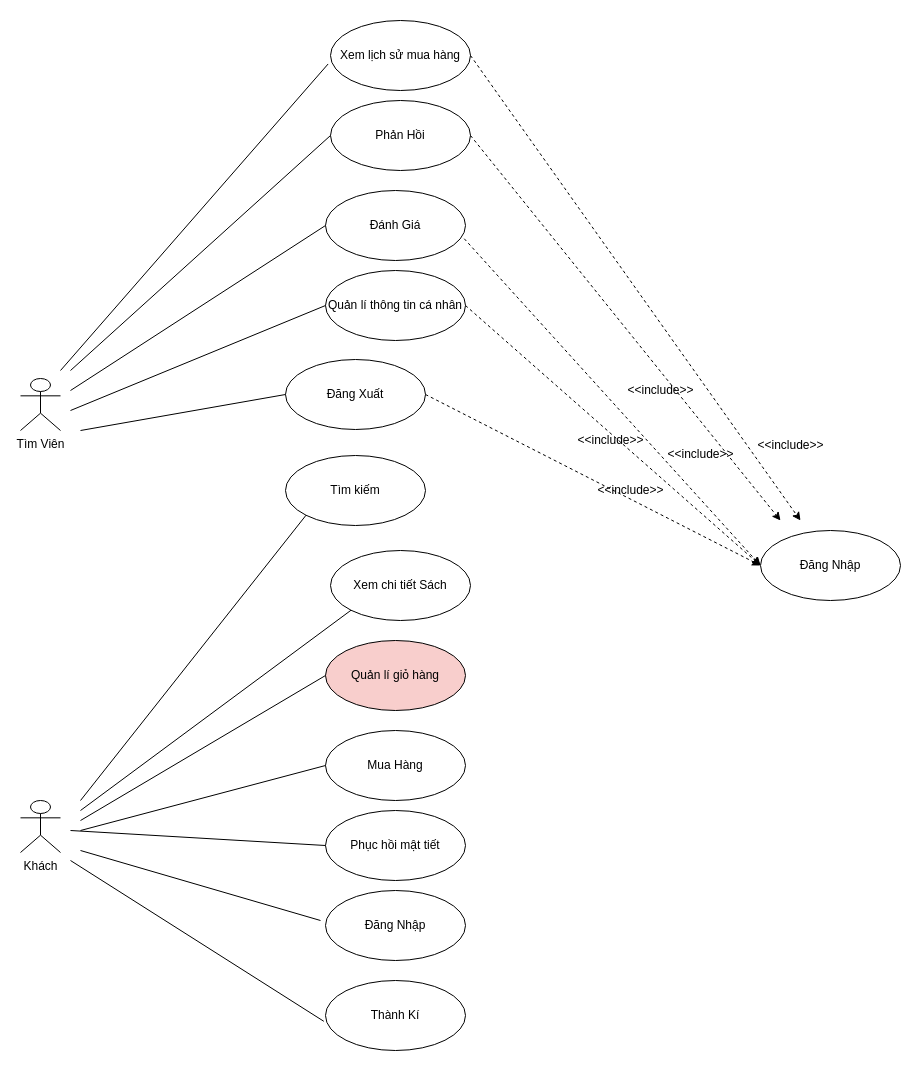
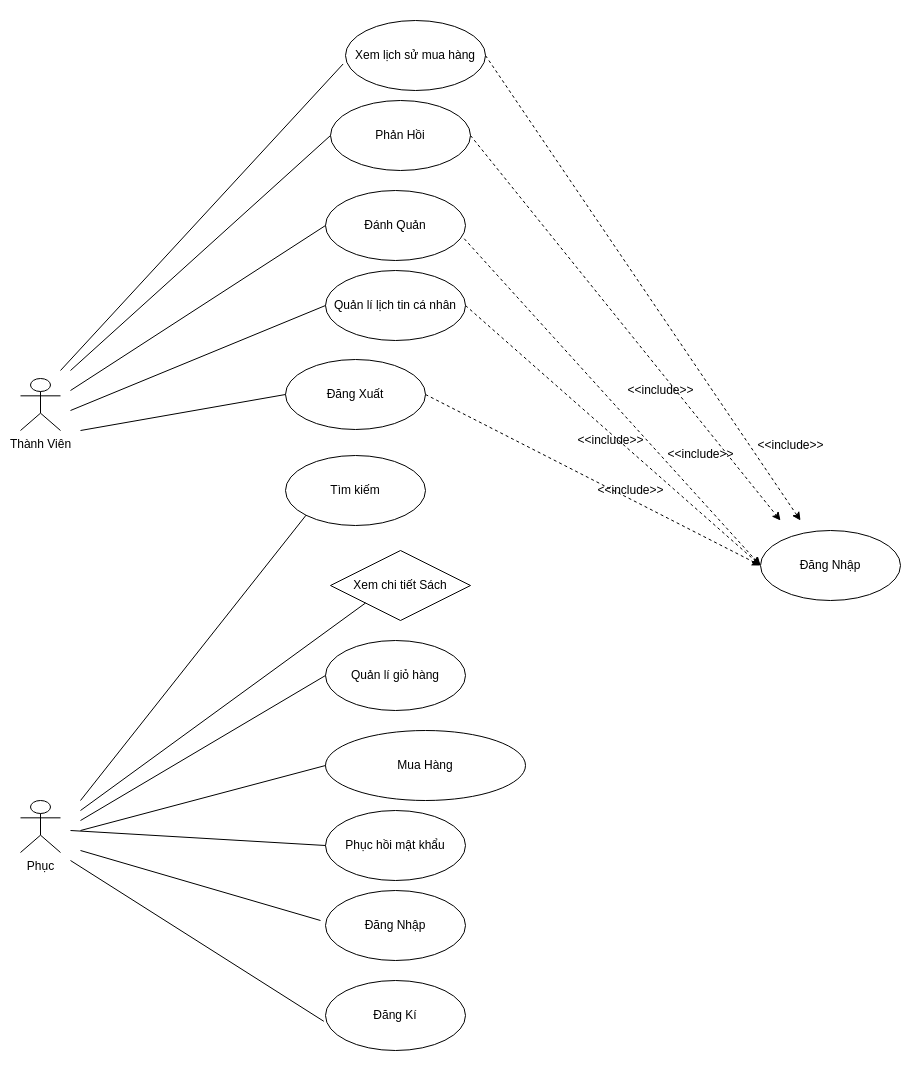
node "Xem lịch sử mua hàng": moved (401, 56) -> (416, 56)
node "Đánh Giá": label "Đánh Giá" -> "Đánh Quản"
node "Quản lí thông tin cá nhân": label "Quản lí thông tin cá nhân" -> "Quản lí lịch tin cá nhân"
node "Tìm Viên": label "Tìm Viên" -> "Thành Viên"
node "Xem chi tiết Sách": shape ellipse -> diamond
node "Quản lí giỏ hàng": fillcolor #f8cecc -> #ffffff
node "Mua Hàng": size 140x70 -> 200x70
node "Phục hồi mật tiết": label "Phục hồi mật tiết" -> "Phục hồi mật khẩu"
node "Khách": label "Khách" -> "Phục"
node "Thành Kí": label "Thành Kí" -> "Đăng Kí"
